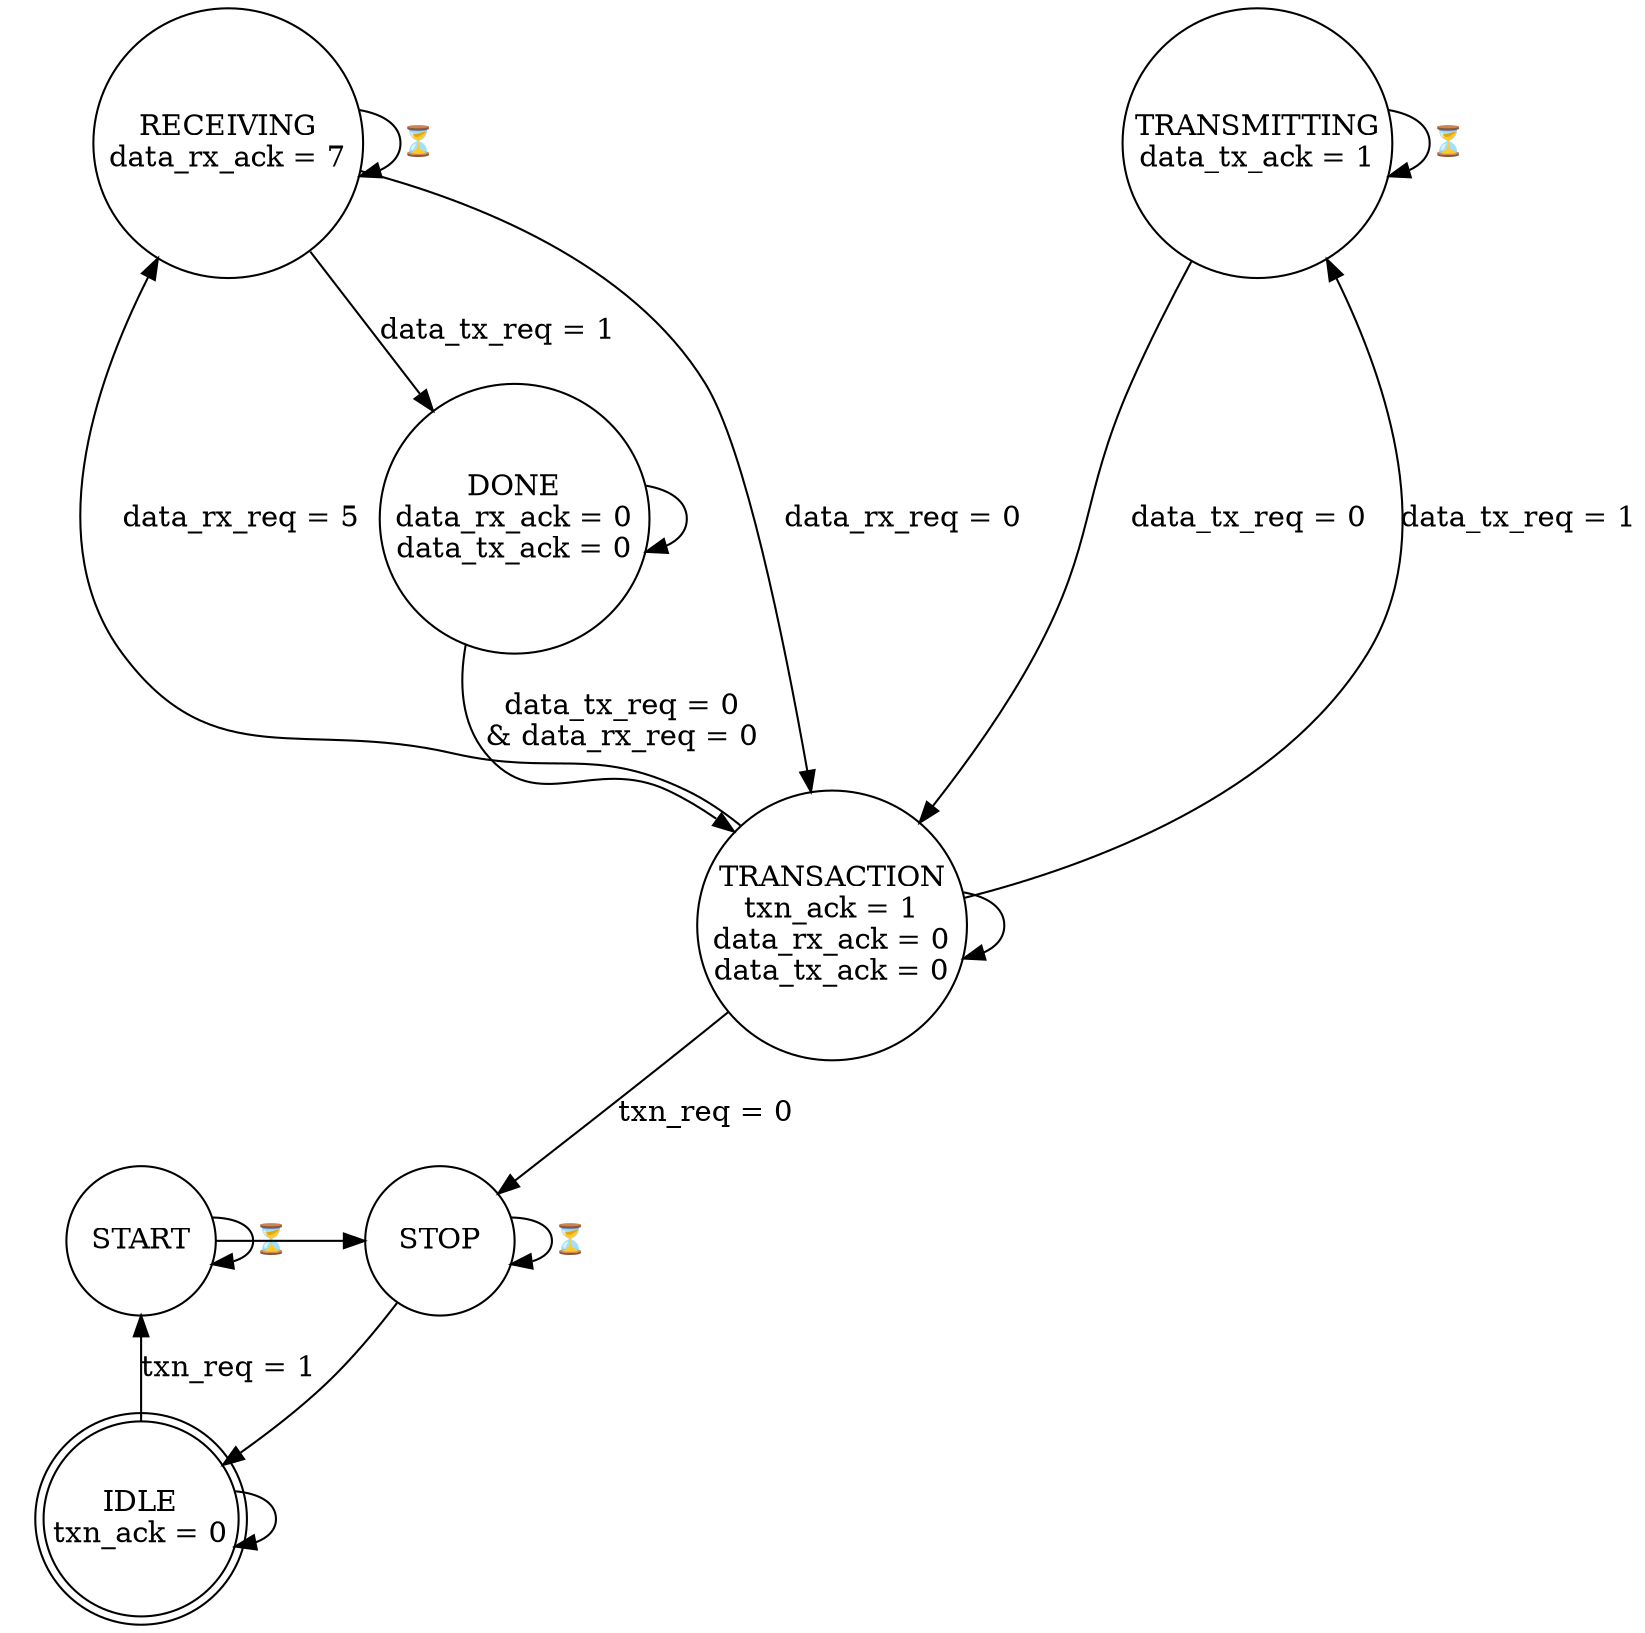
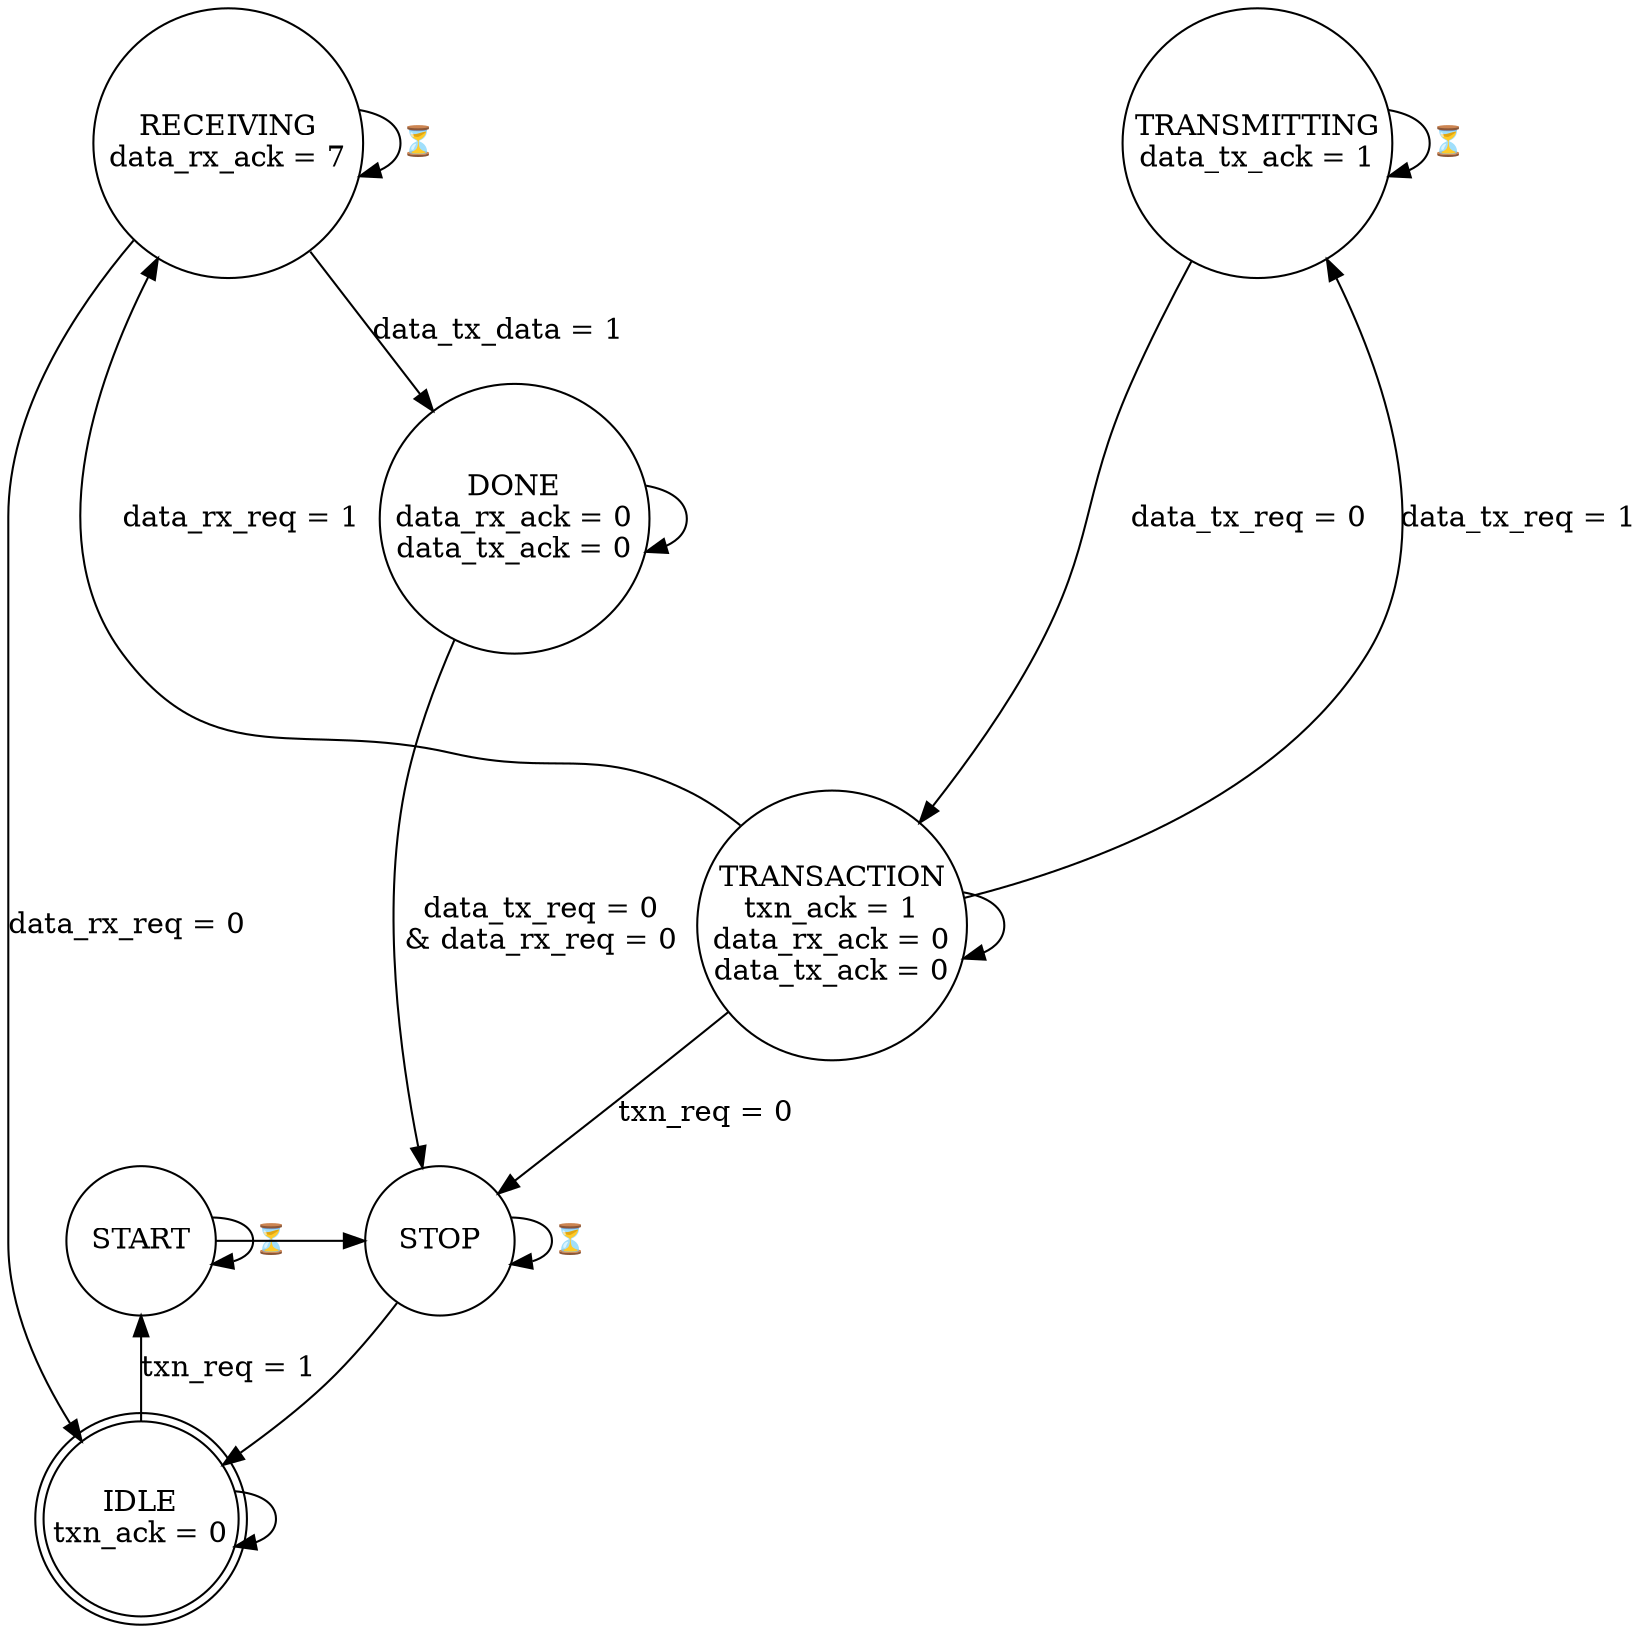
edge "RECEIVING data_rx_ack = 7" -> "DONE data_rx_ack = 0 data_tx_ack = 0": label "data_tx_req = 1" -> "data_tx_data = 1"
edge "RECEIVING data_rx_ack = 7" -> "TRANSACTION txn_ack = 1 data_rx_ack = 0 data_tx_ack = 0": now "RECEIVING data_rx_ack = 7" -> "IDLE txn_ack = 0"
edge "TRANSACTION txn_ack = 1 data_rx_ack = 0 data_tx_ack = 0" -> "RECEIVING data_rx_ack = 7": label "data_rx_req = 5" -> "data_rx_req = 1"
edge "DONE data_rx_ack = 0 data_tx_ack = 0" -> "TRANSACTION txn_ack = 1 data_rx_ack = 0 data_tx_ack = 0": now "DONE data_rx_ack = 0 data_tx_ack = 0" -> "STOP"
